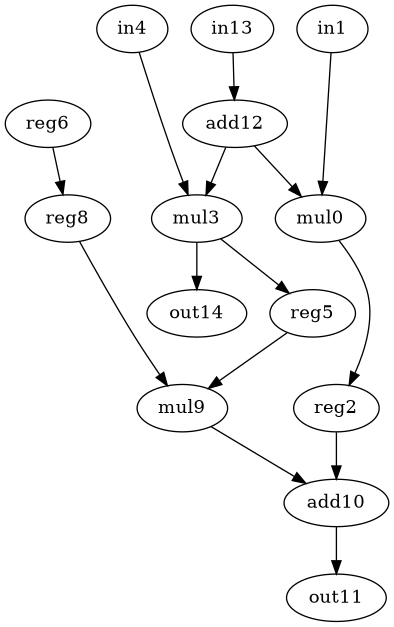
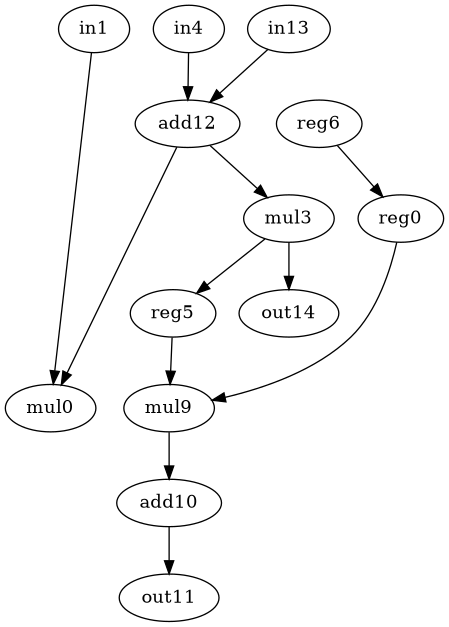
edge "in4" -> "mul3": now "in4" -> "add12"
node "reg8": label "reg8" -> "reg0"
node "reg2": removed
